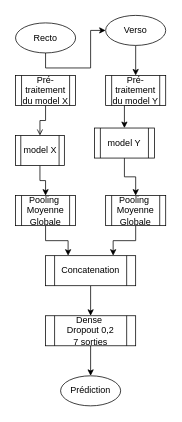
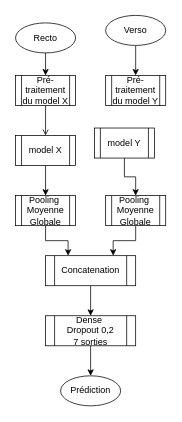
edge "Recto" -> "Verso": now "Recto" -> "Pré-traitement du model X"
edge "Pré-traitement du model Y" -> "model Y": removed
node "model X": size 49x30 -> 60x30
